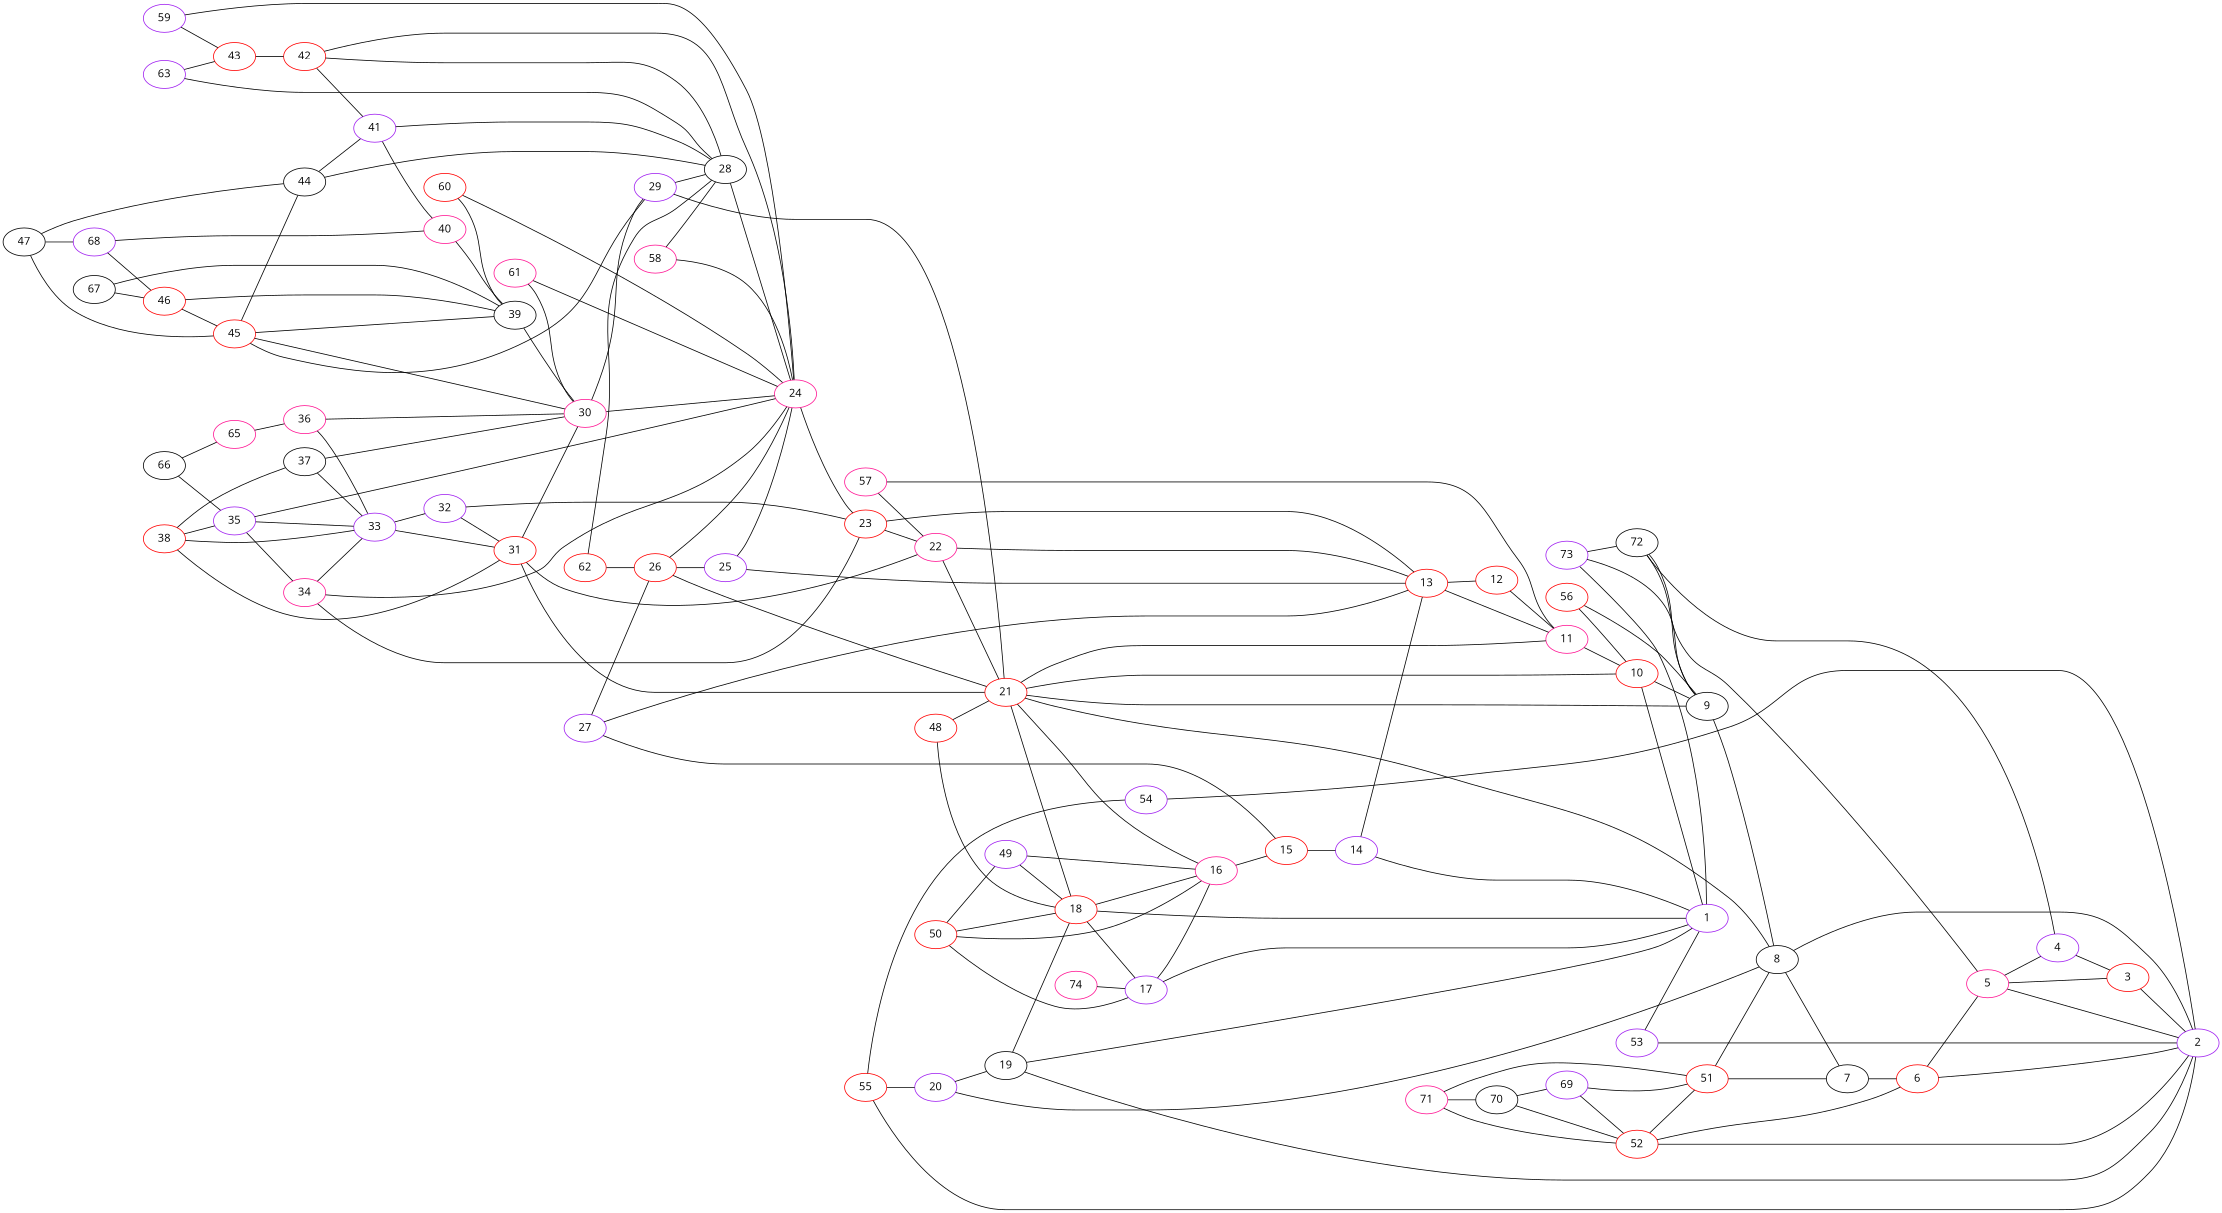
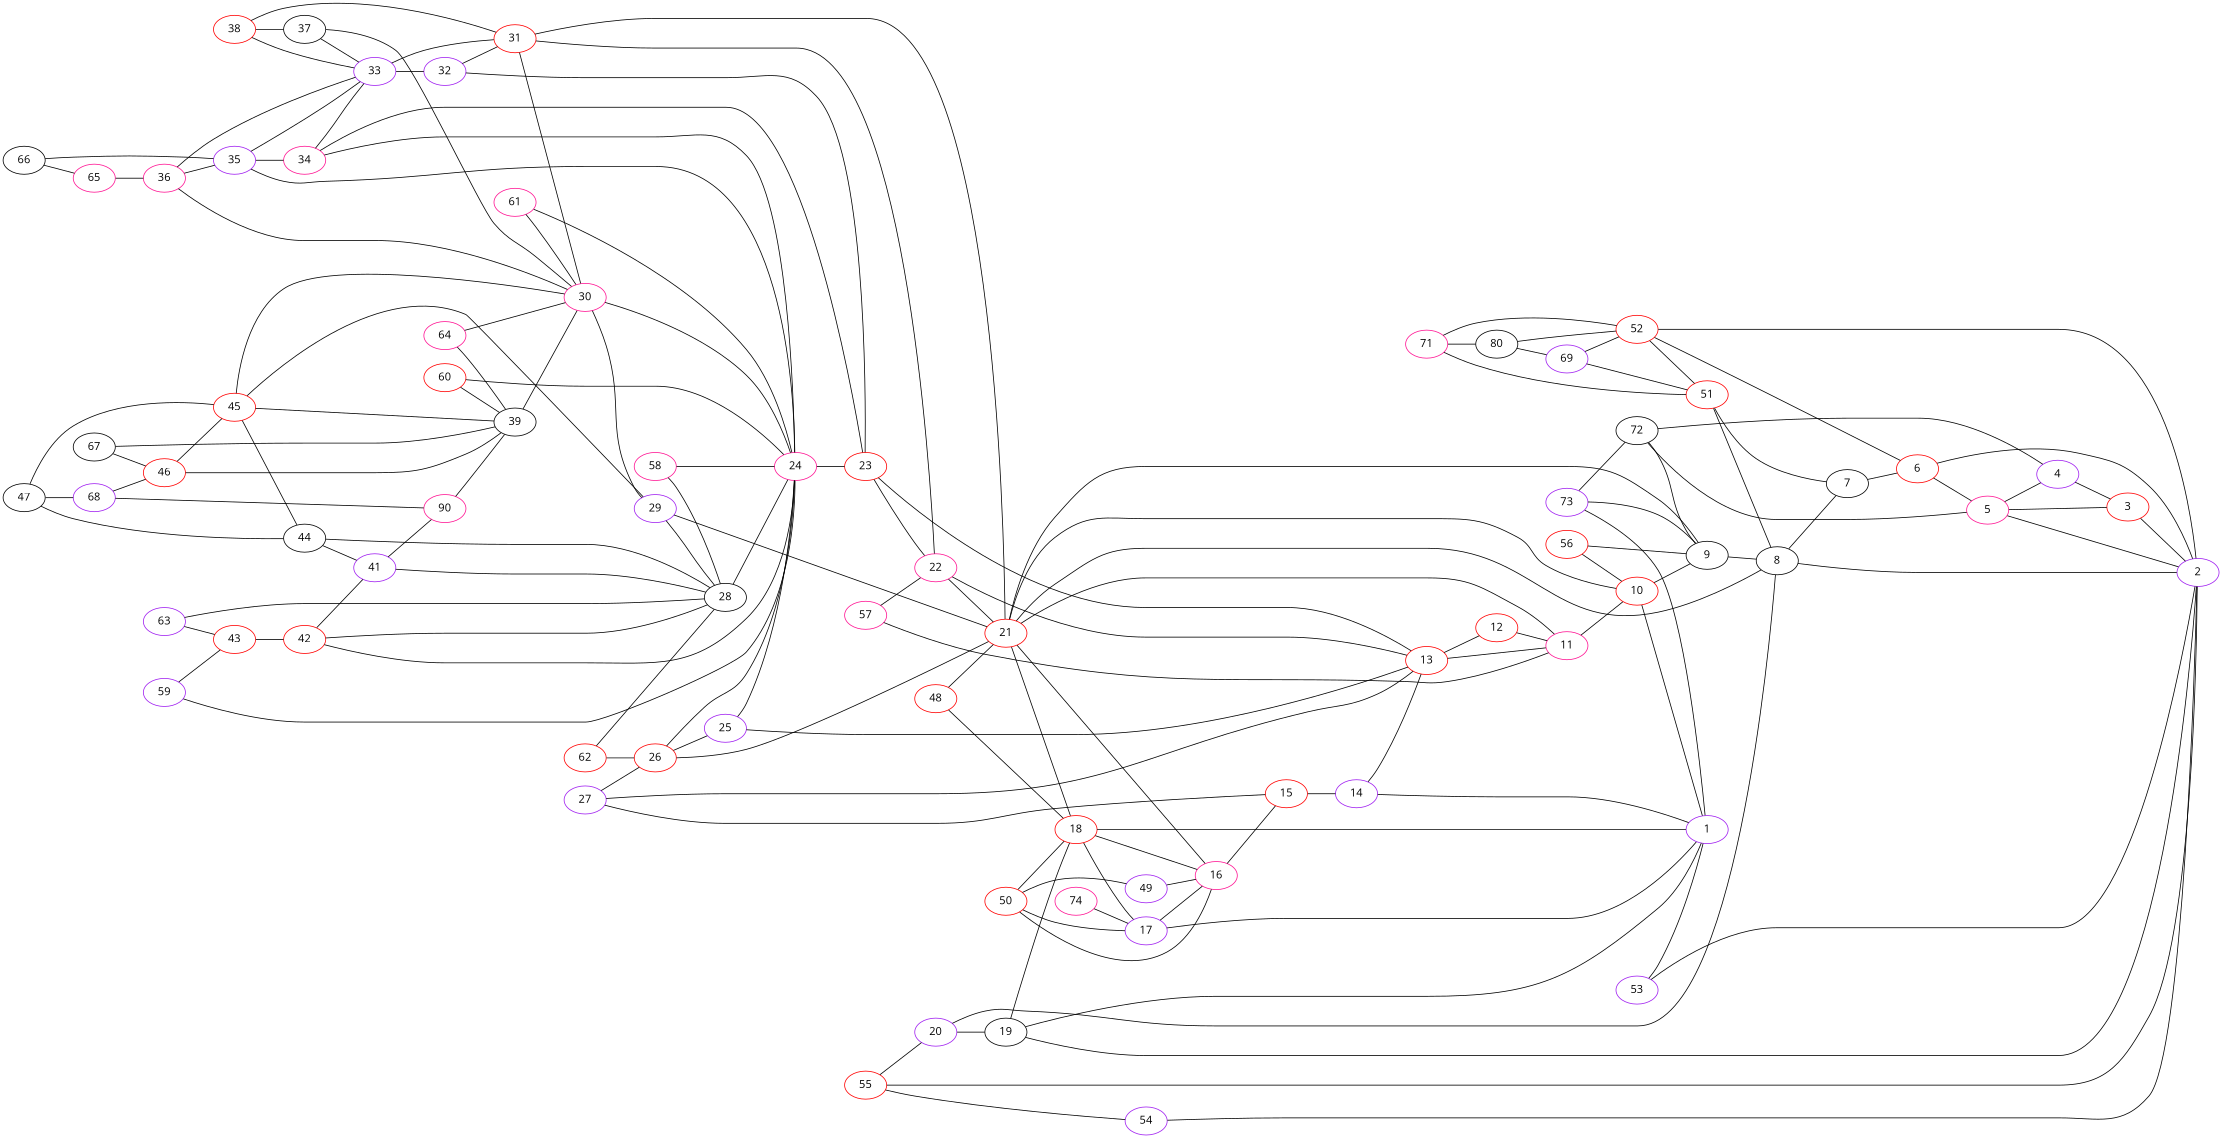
node "40": label "40" -> "90"
node "64": added
edge "35" -- "38": now "35" -- "36"
edge "49" -- "18": removed
node "70": label "70" -> "80"
